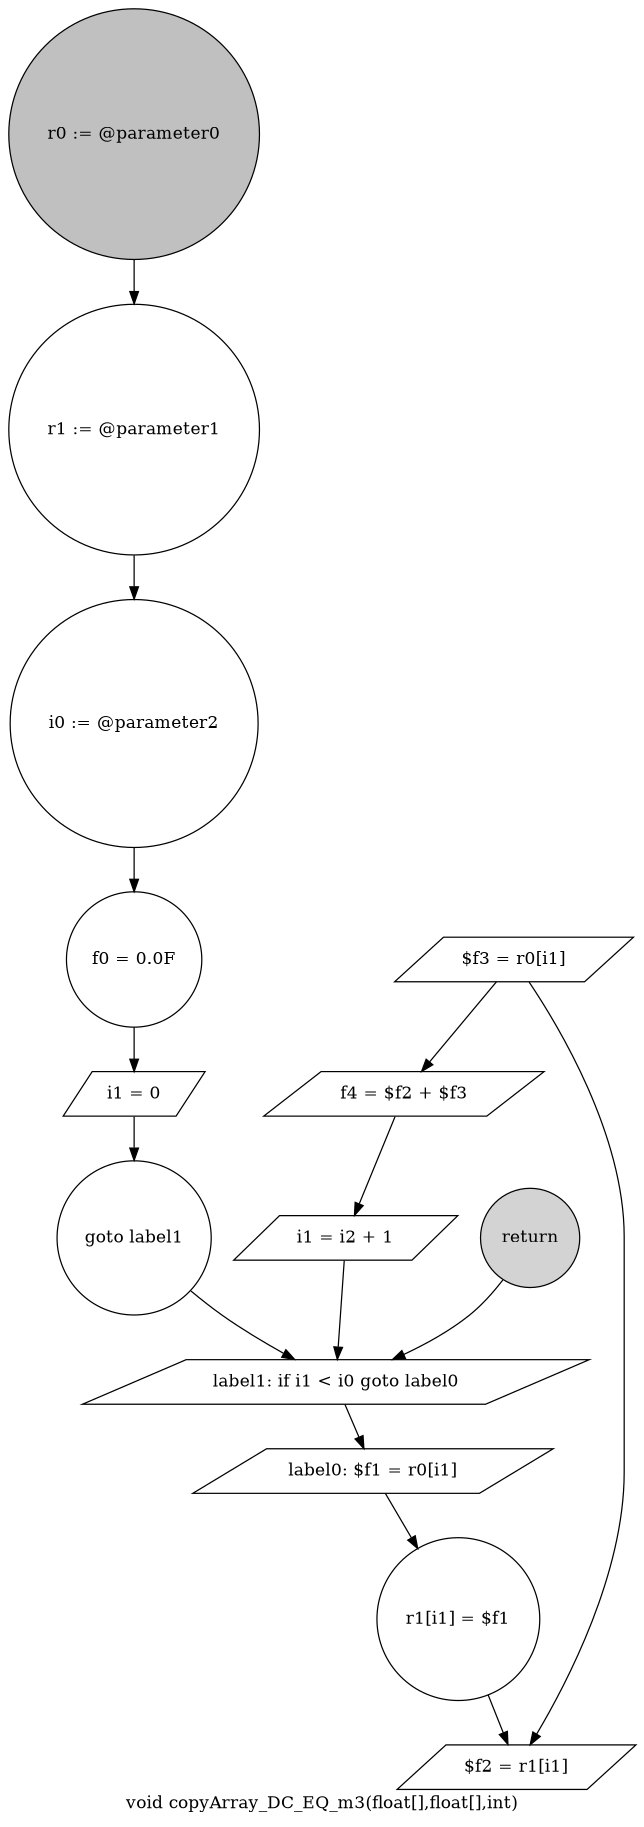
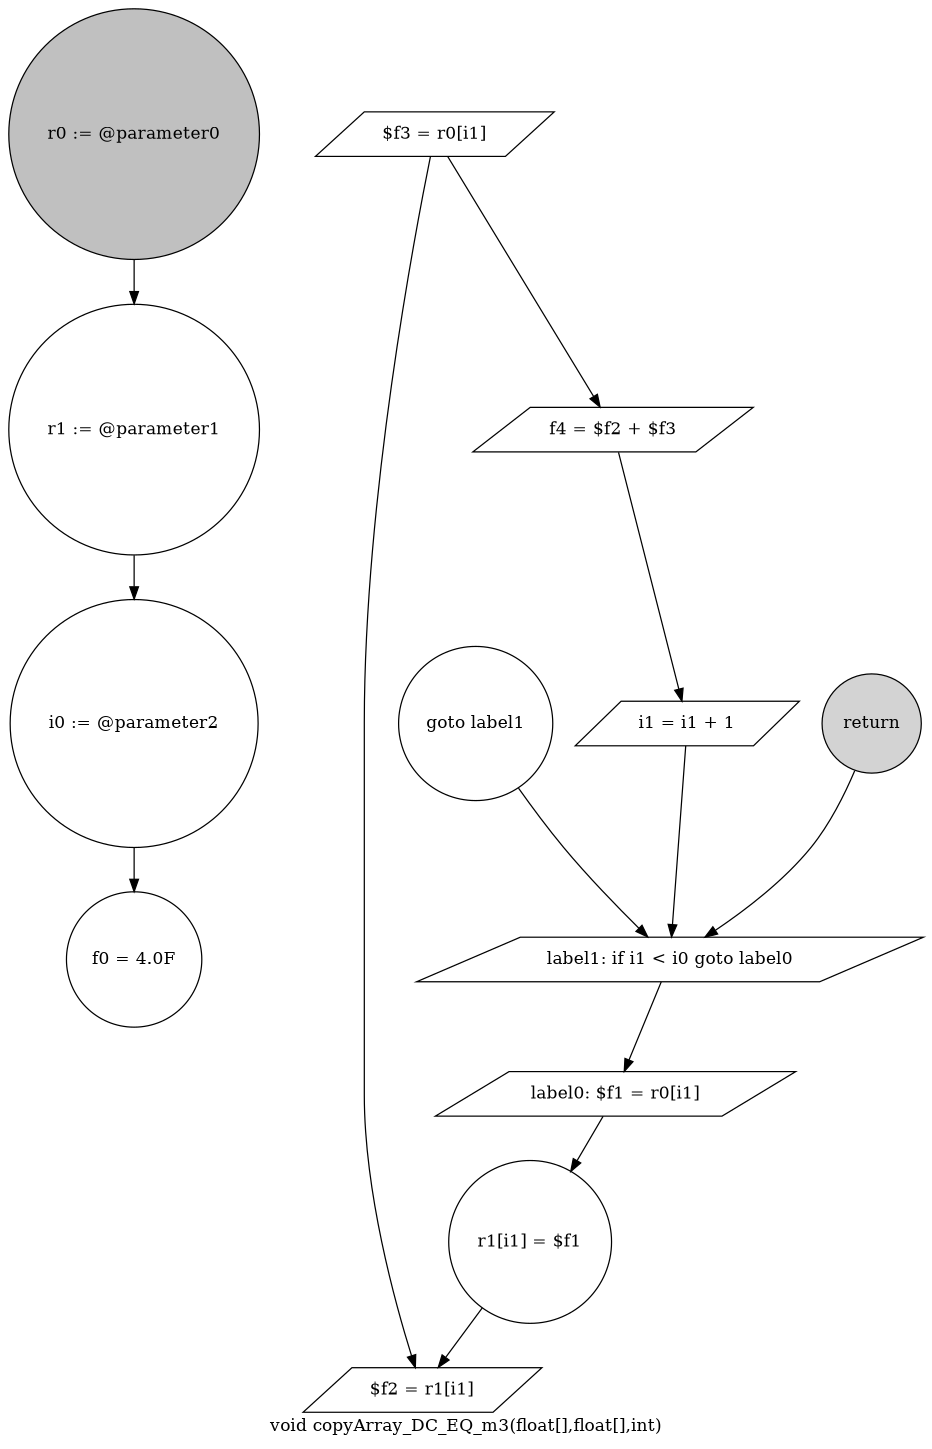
node "f0 = 0.0F": label "f0 = 0.0F" -> "f0 = 4.0F"
node "i1 = 0": removed
node "i1 = i2 + 1": label "i1 = i2 + 1" -> "i1 = i1 + 1"
